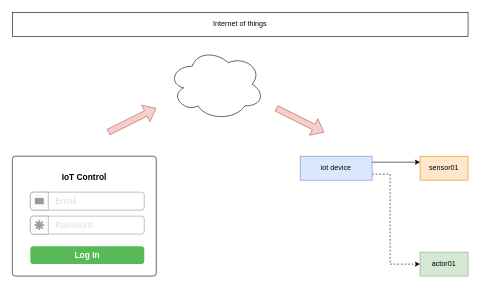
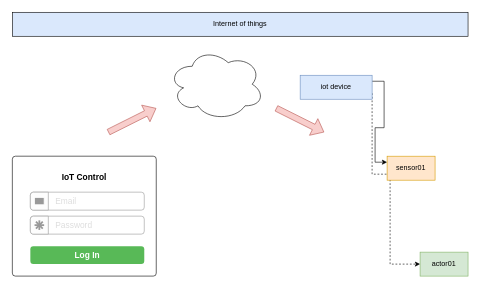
node "Internet of things": fillcolor #ffffff -> #dae8fc
node "iot device": moved (336, 168) -> (336, 87)
node "sensor01": moved (444, 168) -> (411, 168)
